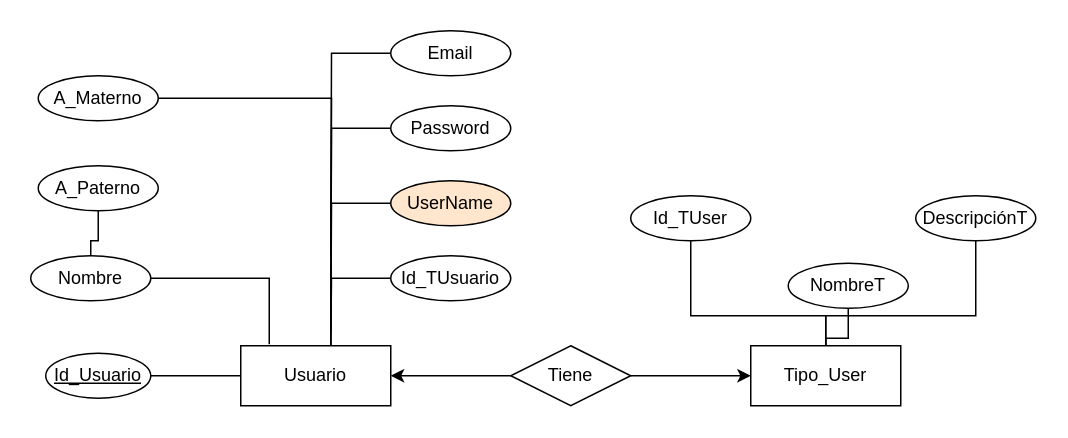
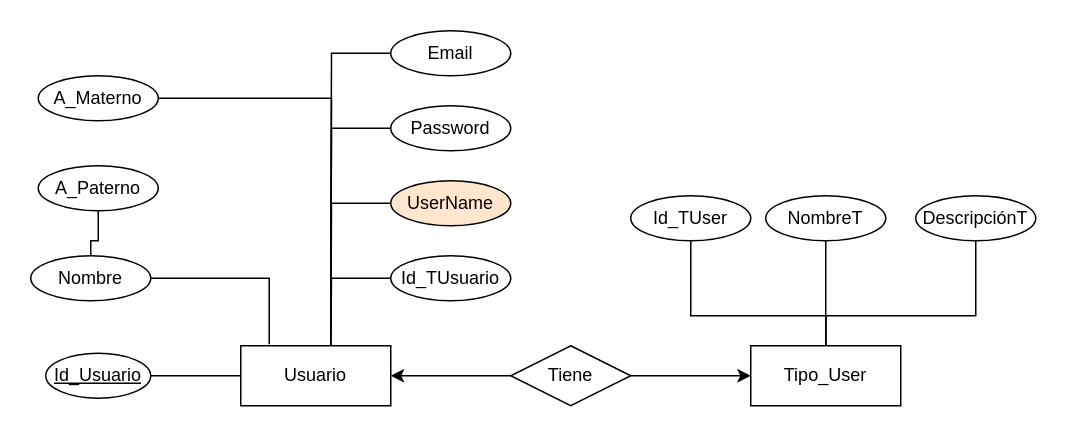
node "NombreT": moved (848, 286) -> (826, 218)
